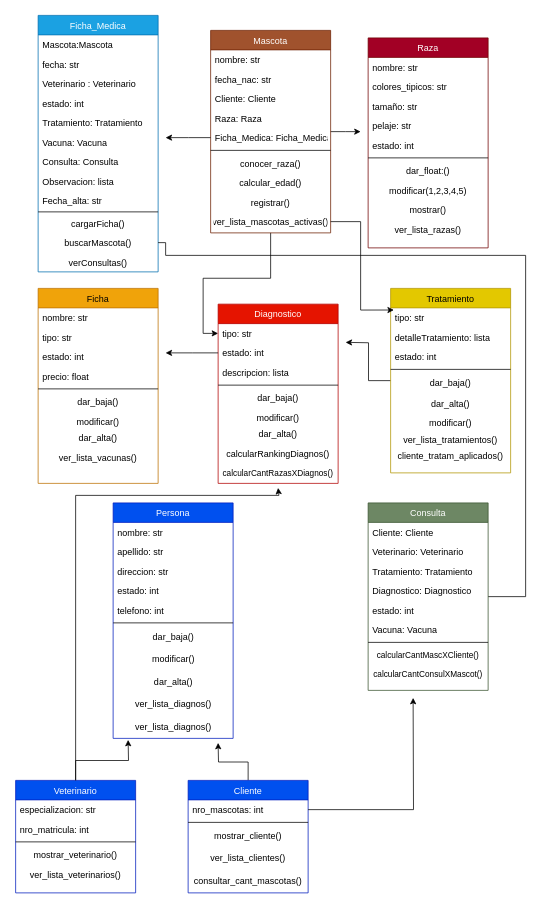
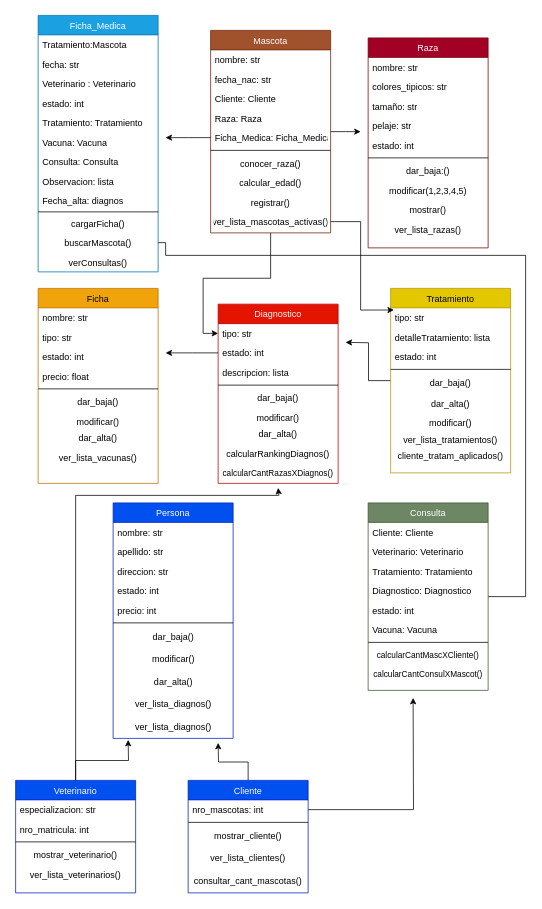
node "Mascota:Mascota": label "Mascota:Mascota" -> "Tratamiento:Mascota"
node "dar_float:()": label "dar_float:()" -> "dar_baja:()"
node "Fecha_alta: str": label "Fecha_alta: str" -> "Fecha_alta: diagnos"
node "telefono: int": label "telefono: int" -> "precio: int"
